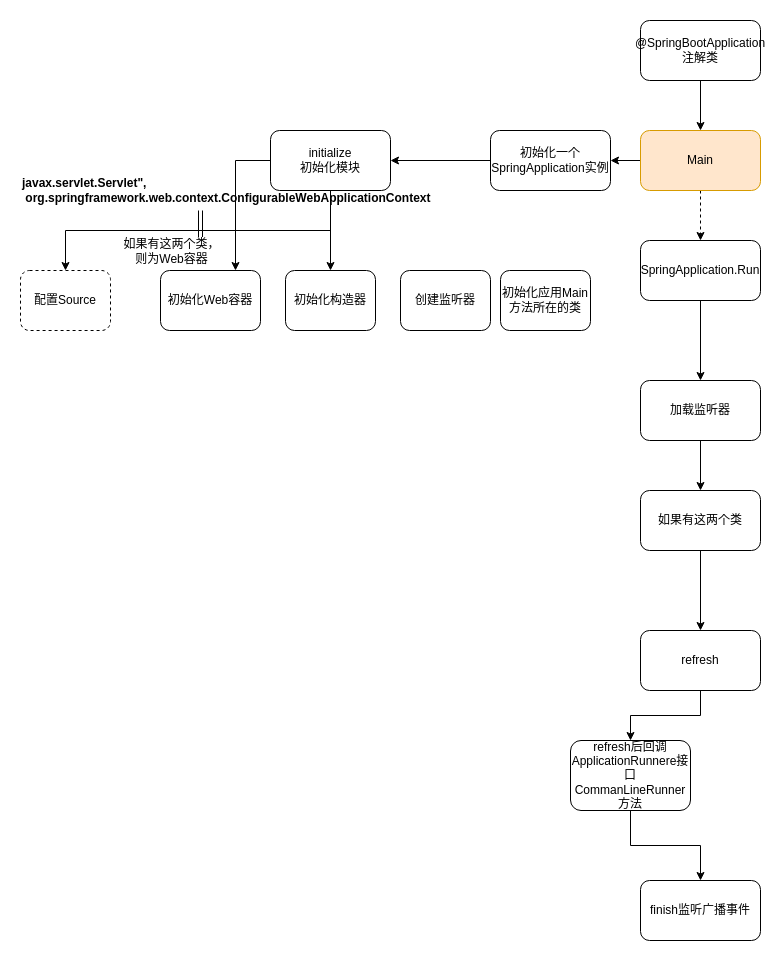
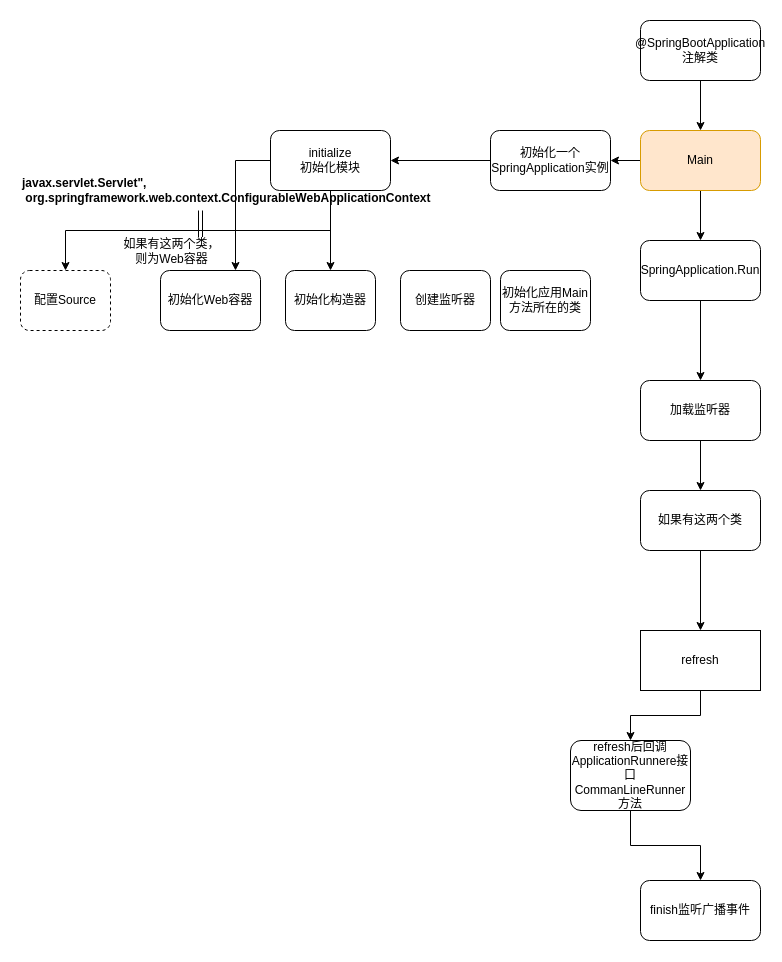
edge "Main" -> "SpringApplication.Run": style dashed -> solid
node "refresh": shape rounded rectangle -> rectangle
